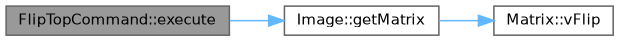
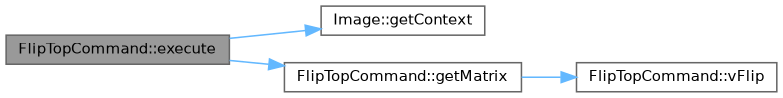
node "Image::getMatrix": label "Image::getMatrix" -> "FlipTopCommand::getMatrix"
node "Image::getContext": added
node "Matrix::vFlip": label "Matrix::vFlip" -> "FlipTopCommand::vFlip"
